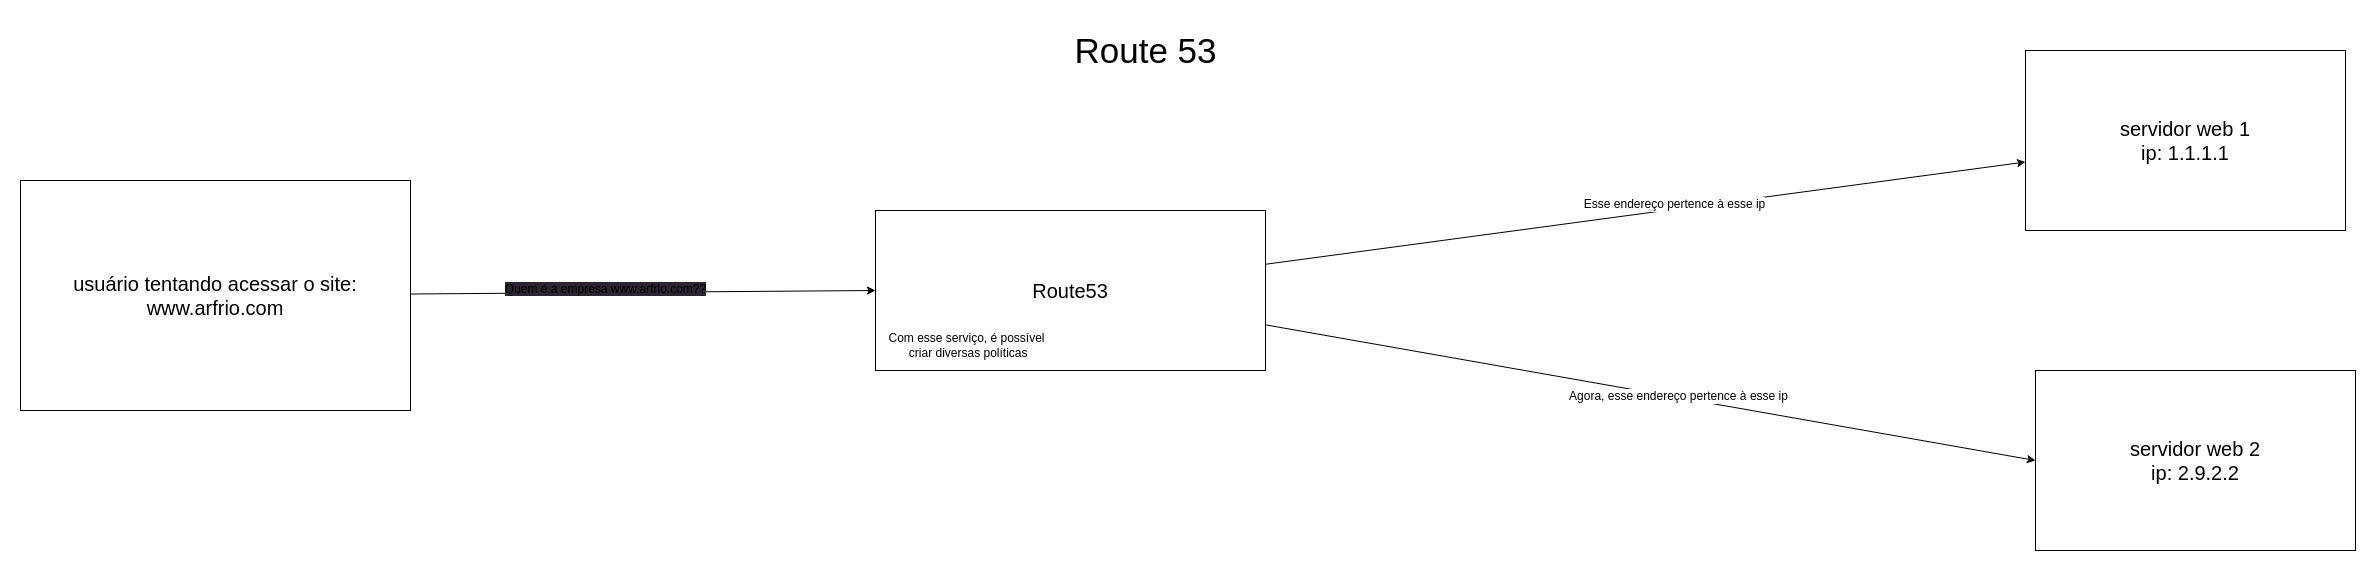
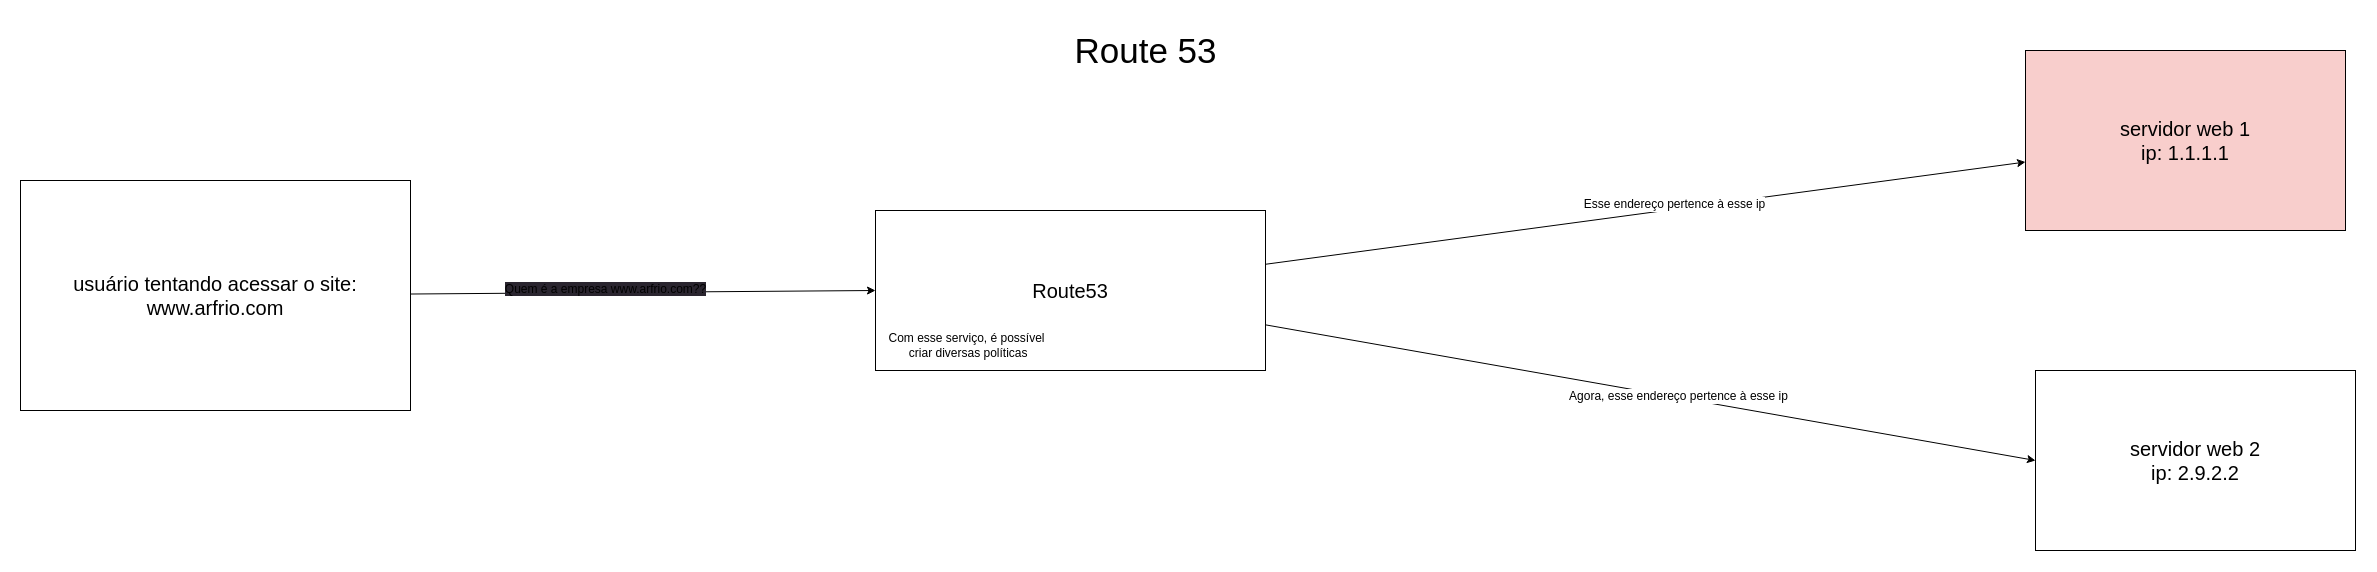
node "servidor web 1 ip: 1.1.1.1": fillcolor #ffffff -> #f8cecc
